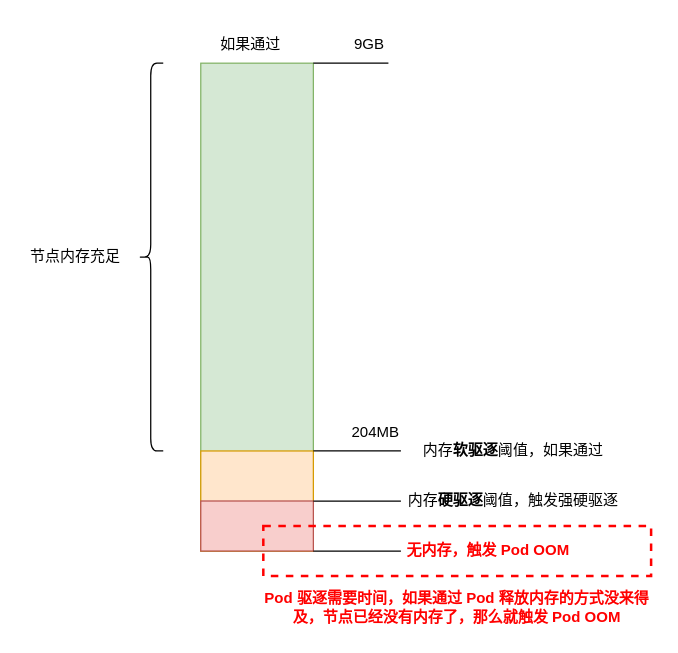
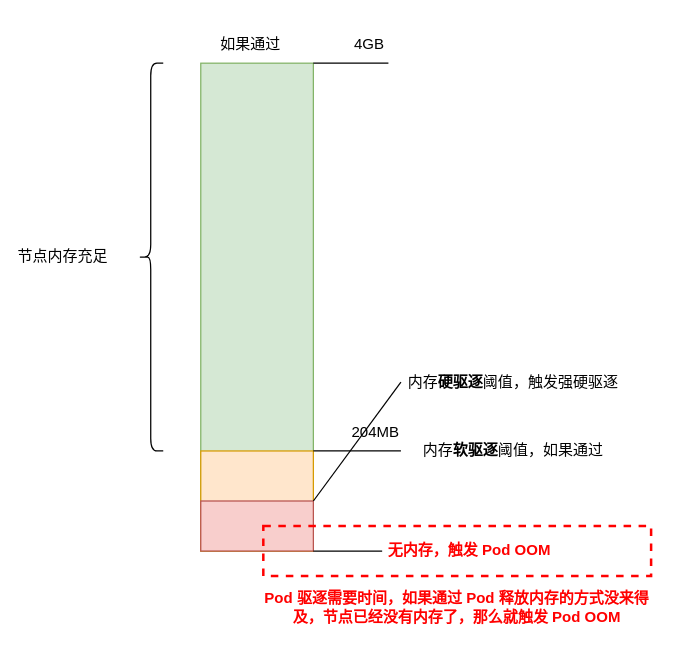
node "9GB": label "9GB" -> "4GB"
node "节点内存充足": moved (76, 257) -> (63, 257)
node "内存硬驱逐阈值，触发强硬驱逐": moved (513, 501) -> (513, 382)
node "无内存，触发 Pod OOM": moved (488, 551) -> (469, 551)
